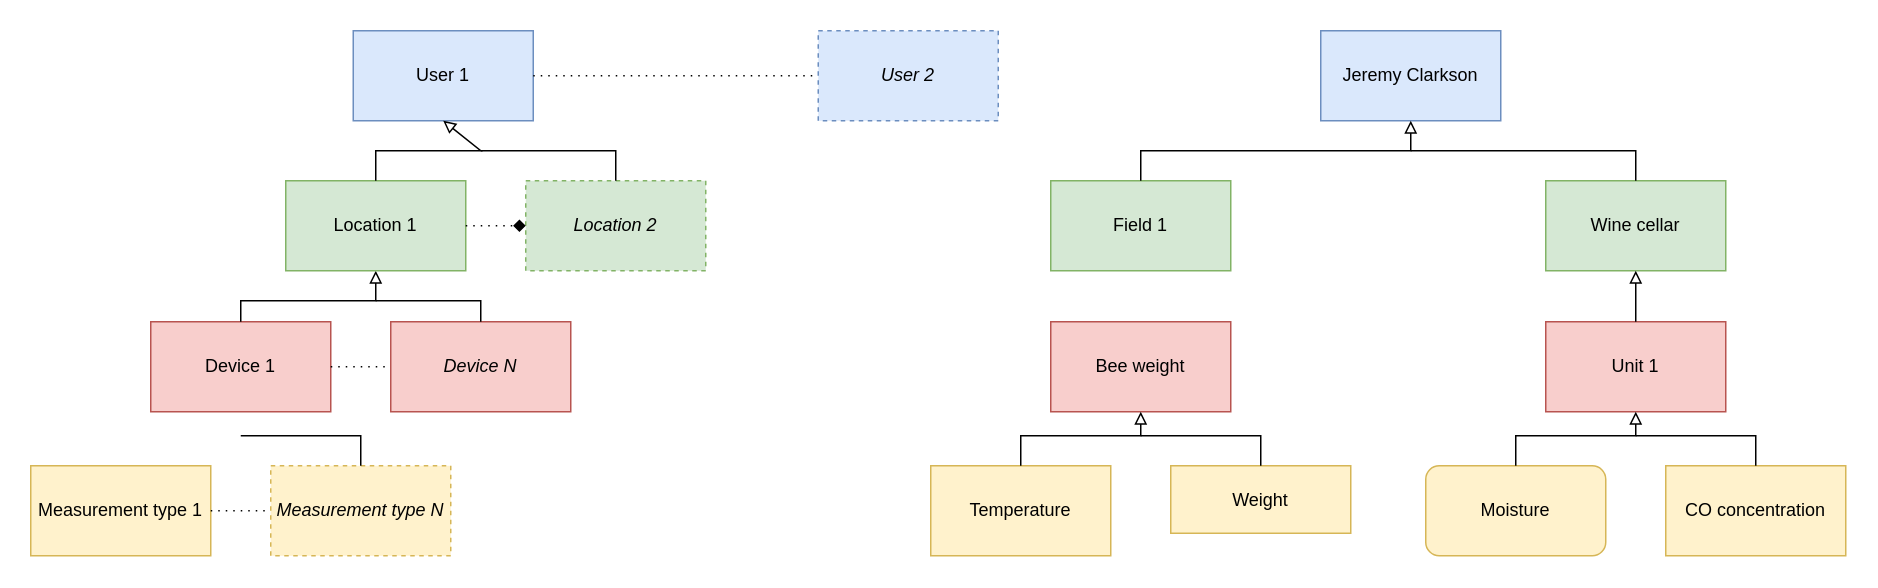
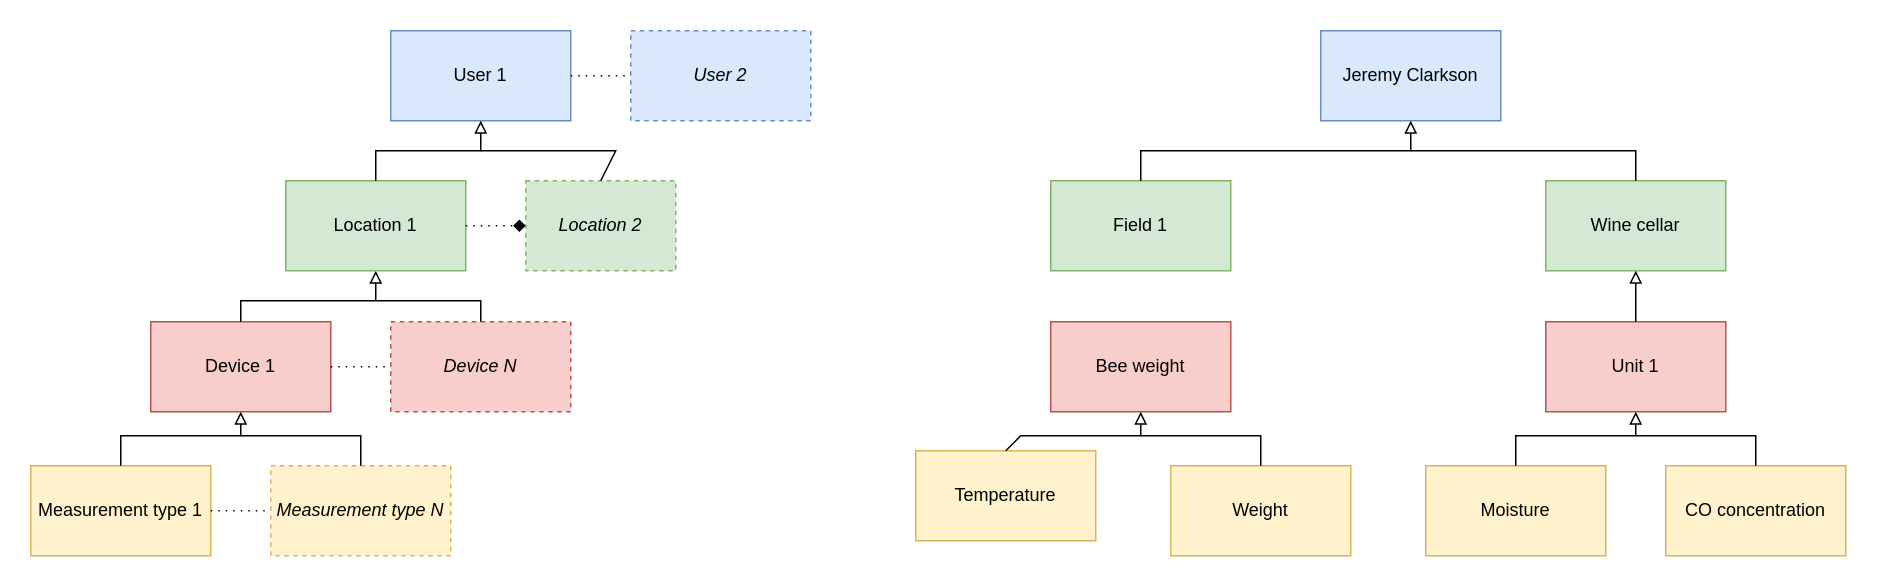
node "User 1": moved (443, 76) -> (481, 76)
node "User 2": moved (908, 76) -> (721, 76)
node "Location 2": size 180x90 -> 150x90
node "Device N": style solid -> dashed
edge "Measurement type 1" -> "Device 1": added
node "Weight": size 180x68 -> 180x90
node "Temperature": moved (1021, 511) -> (1006, 496)
node "Moisture": shape rounded rectangle -> rectangle
